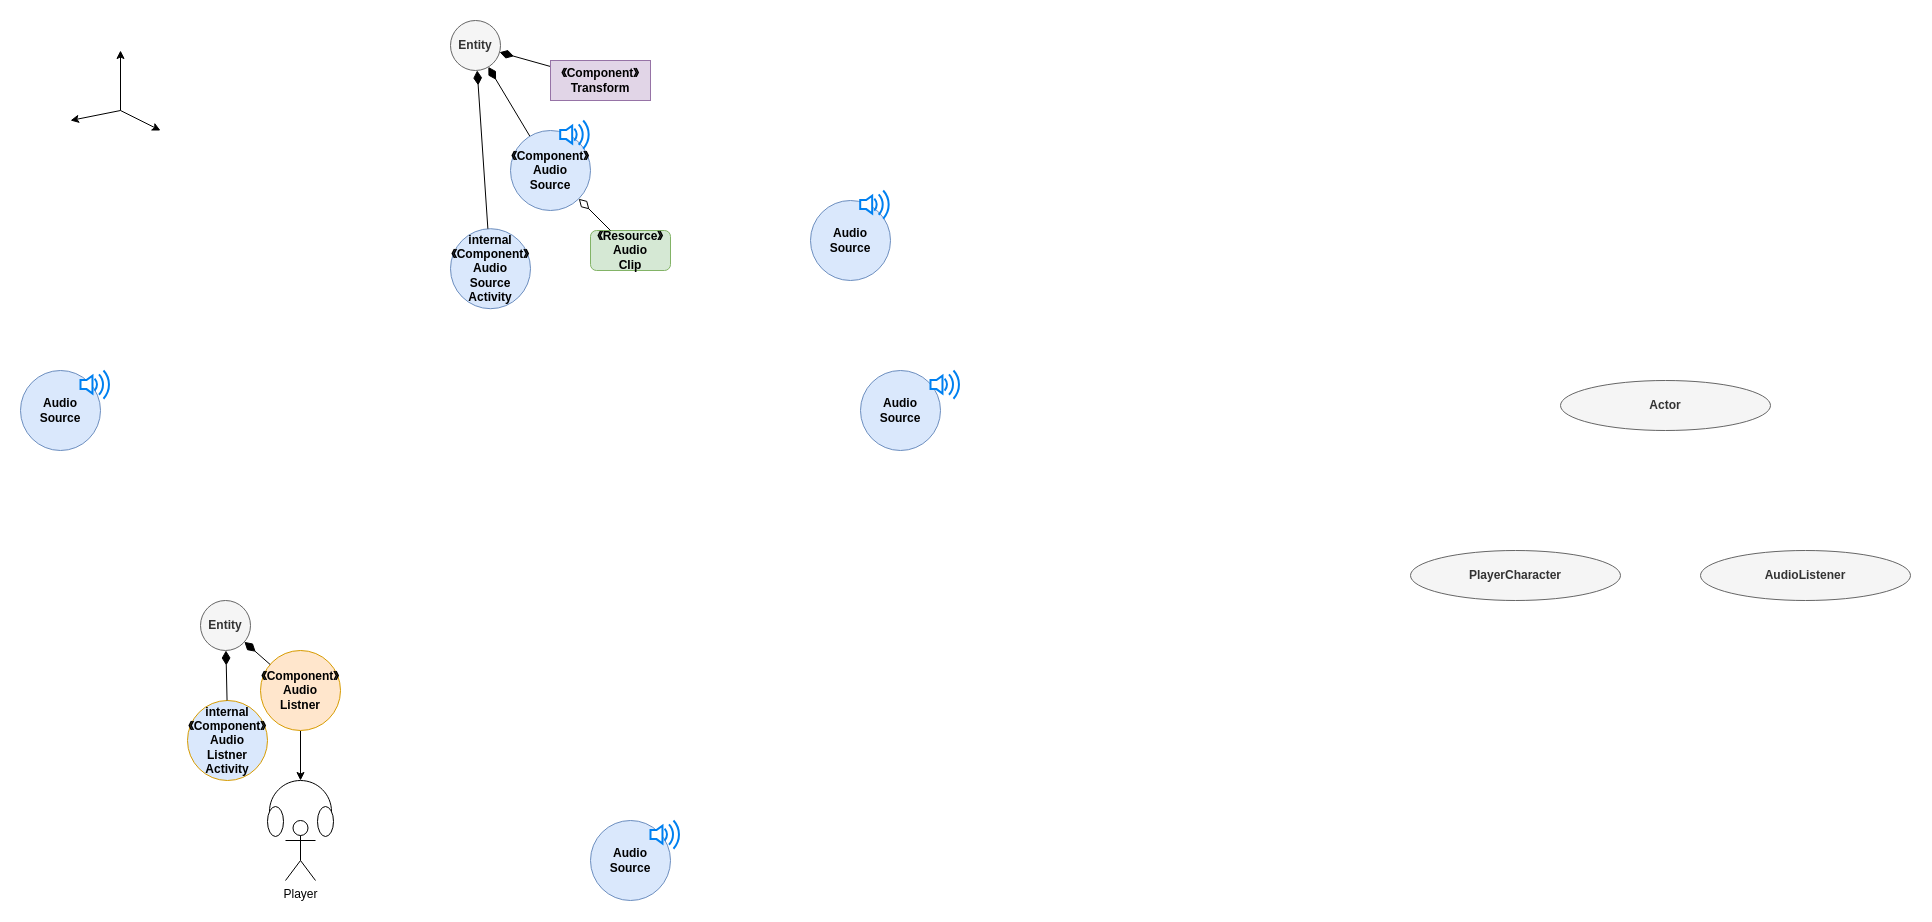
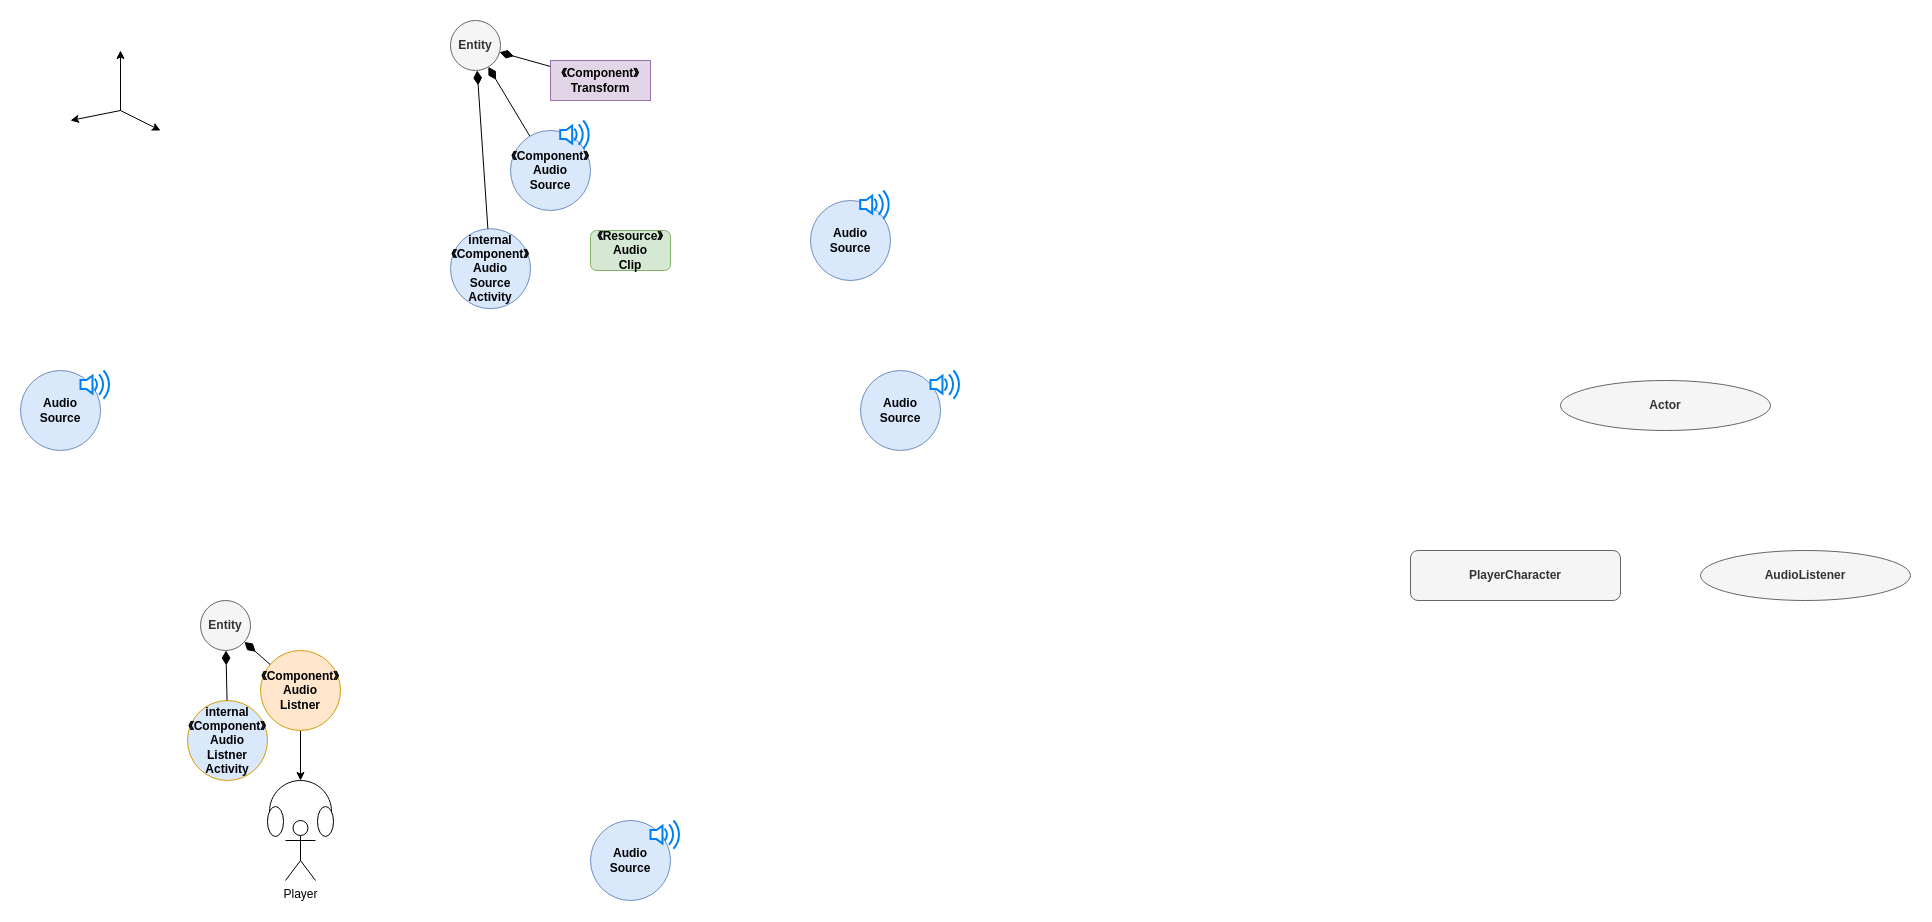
edge "《Resource》 Audio Clip" -> "《Component》 Audio Source": removed
node "PlayerCharacter": shape ellipse -> rounded rectangle
